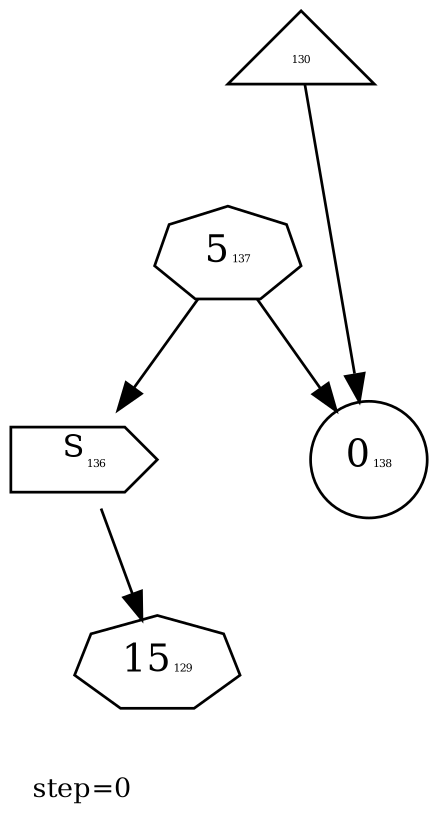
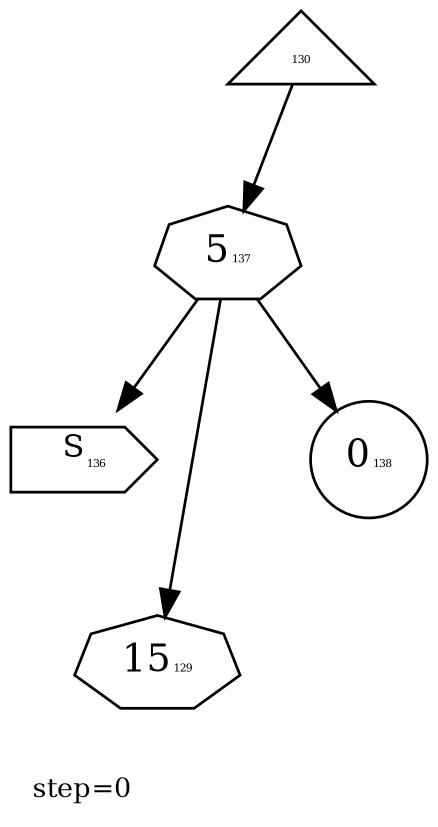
edge "130" -> "0": now "130" -> "5"
edge "S" -> "15": now "5" -> "15"
